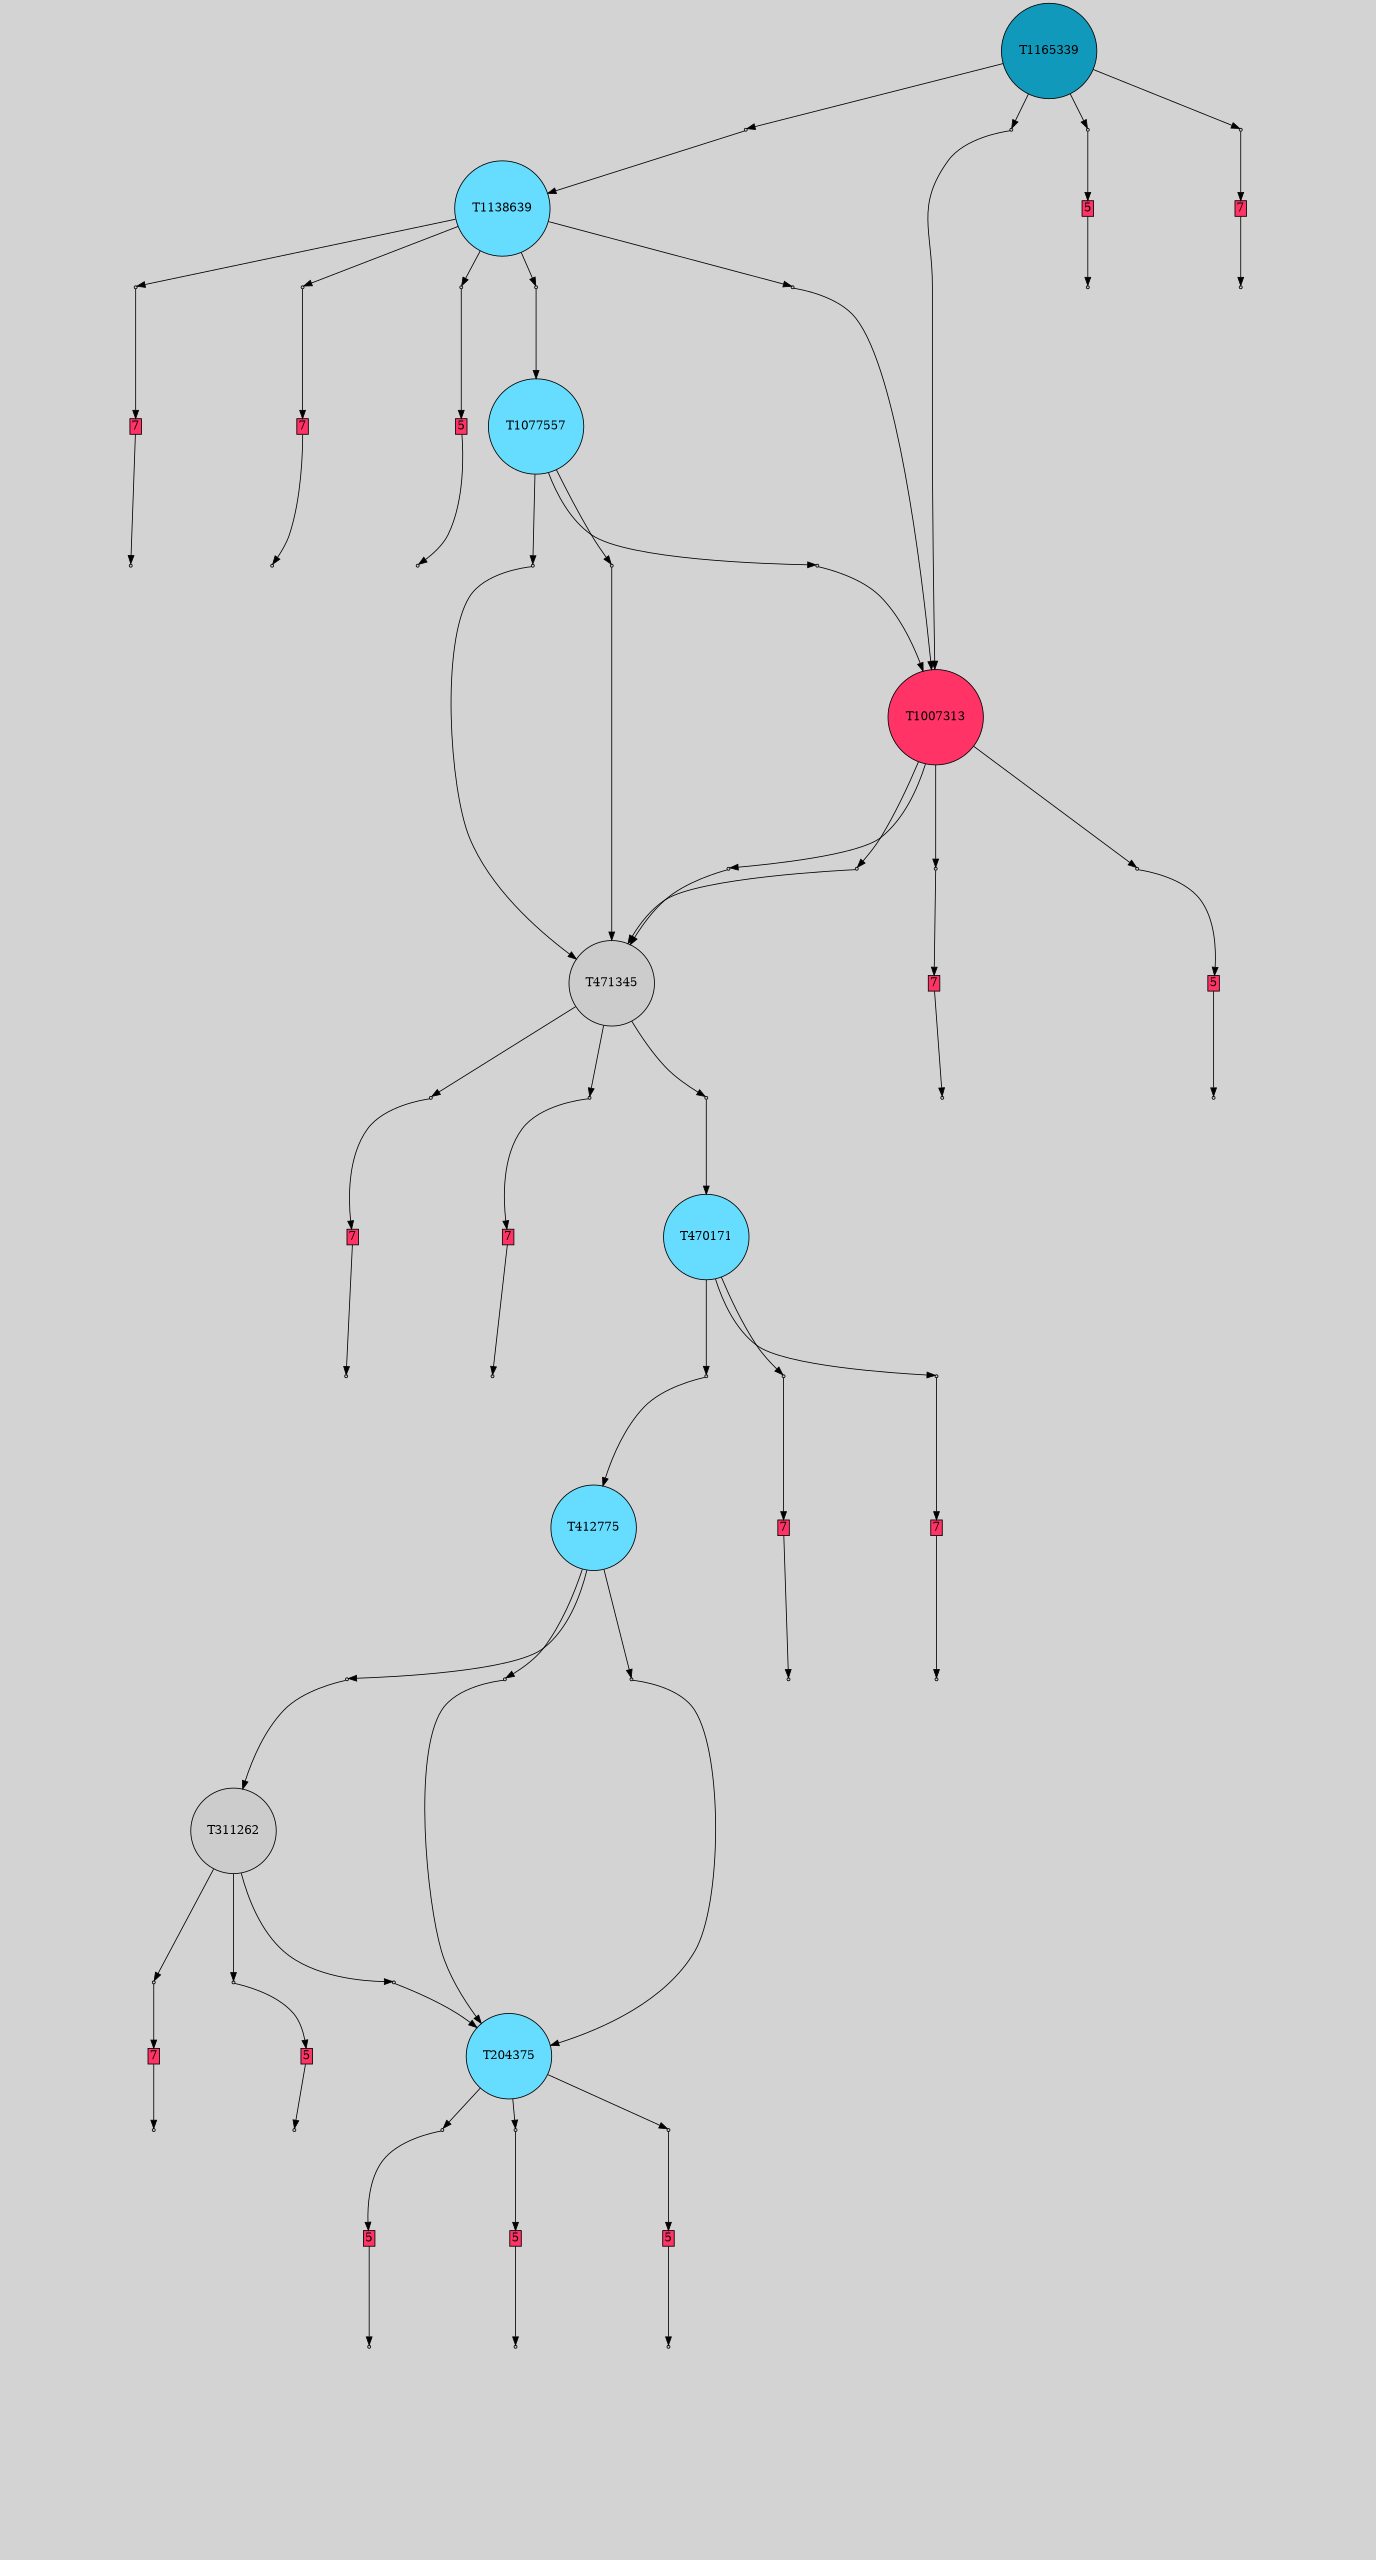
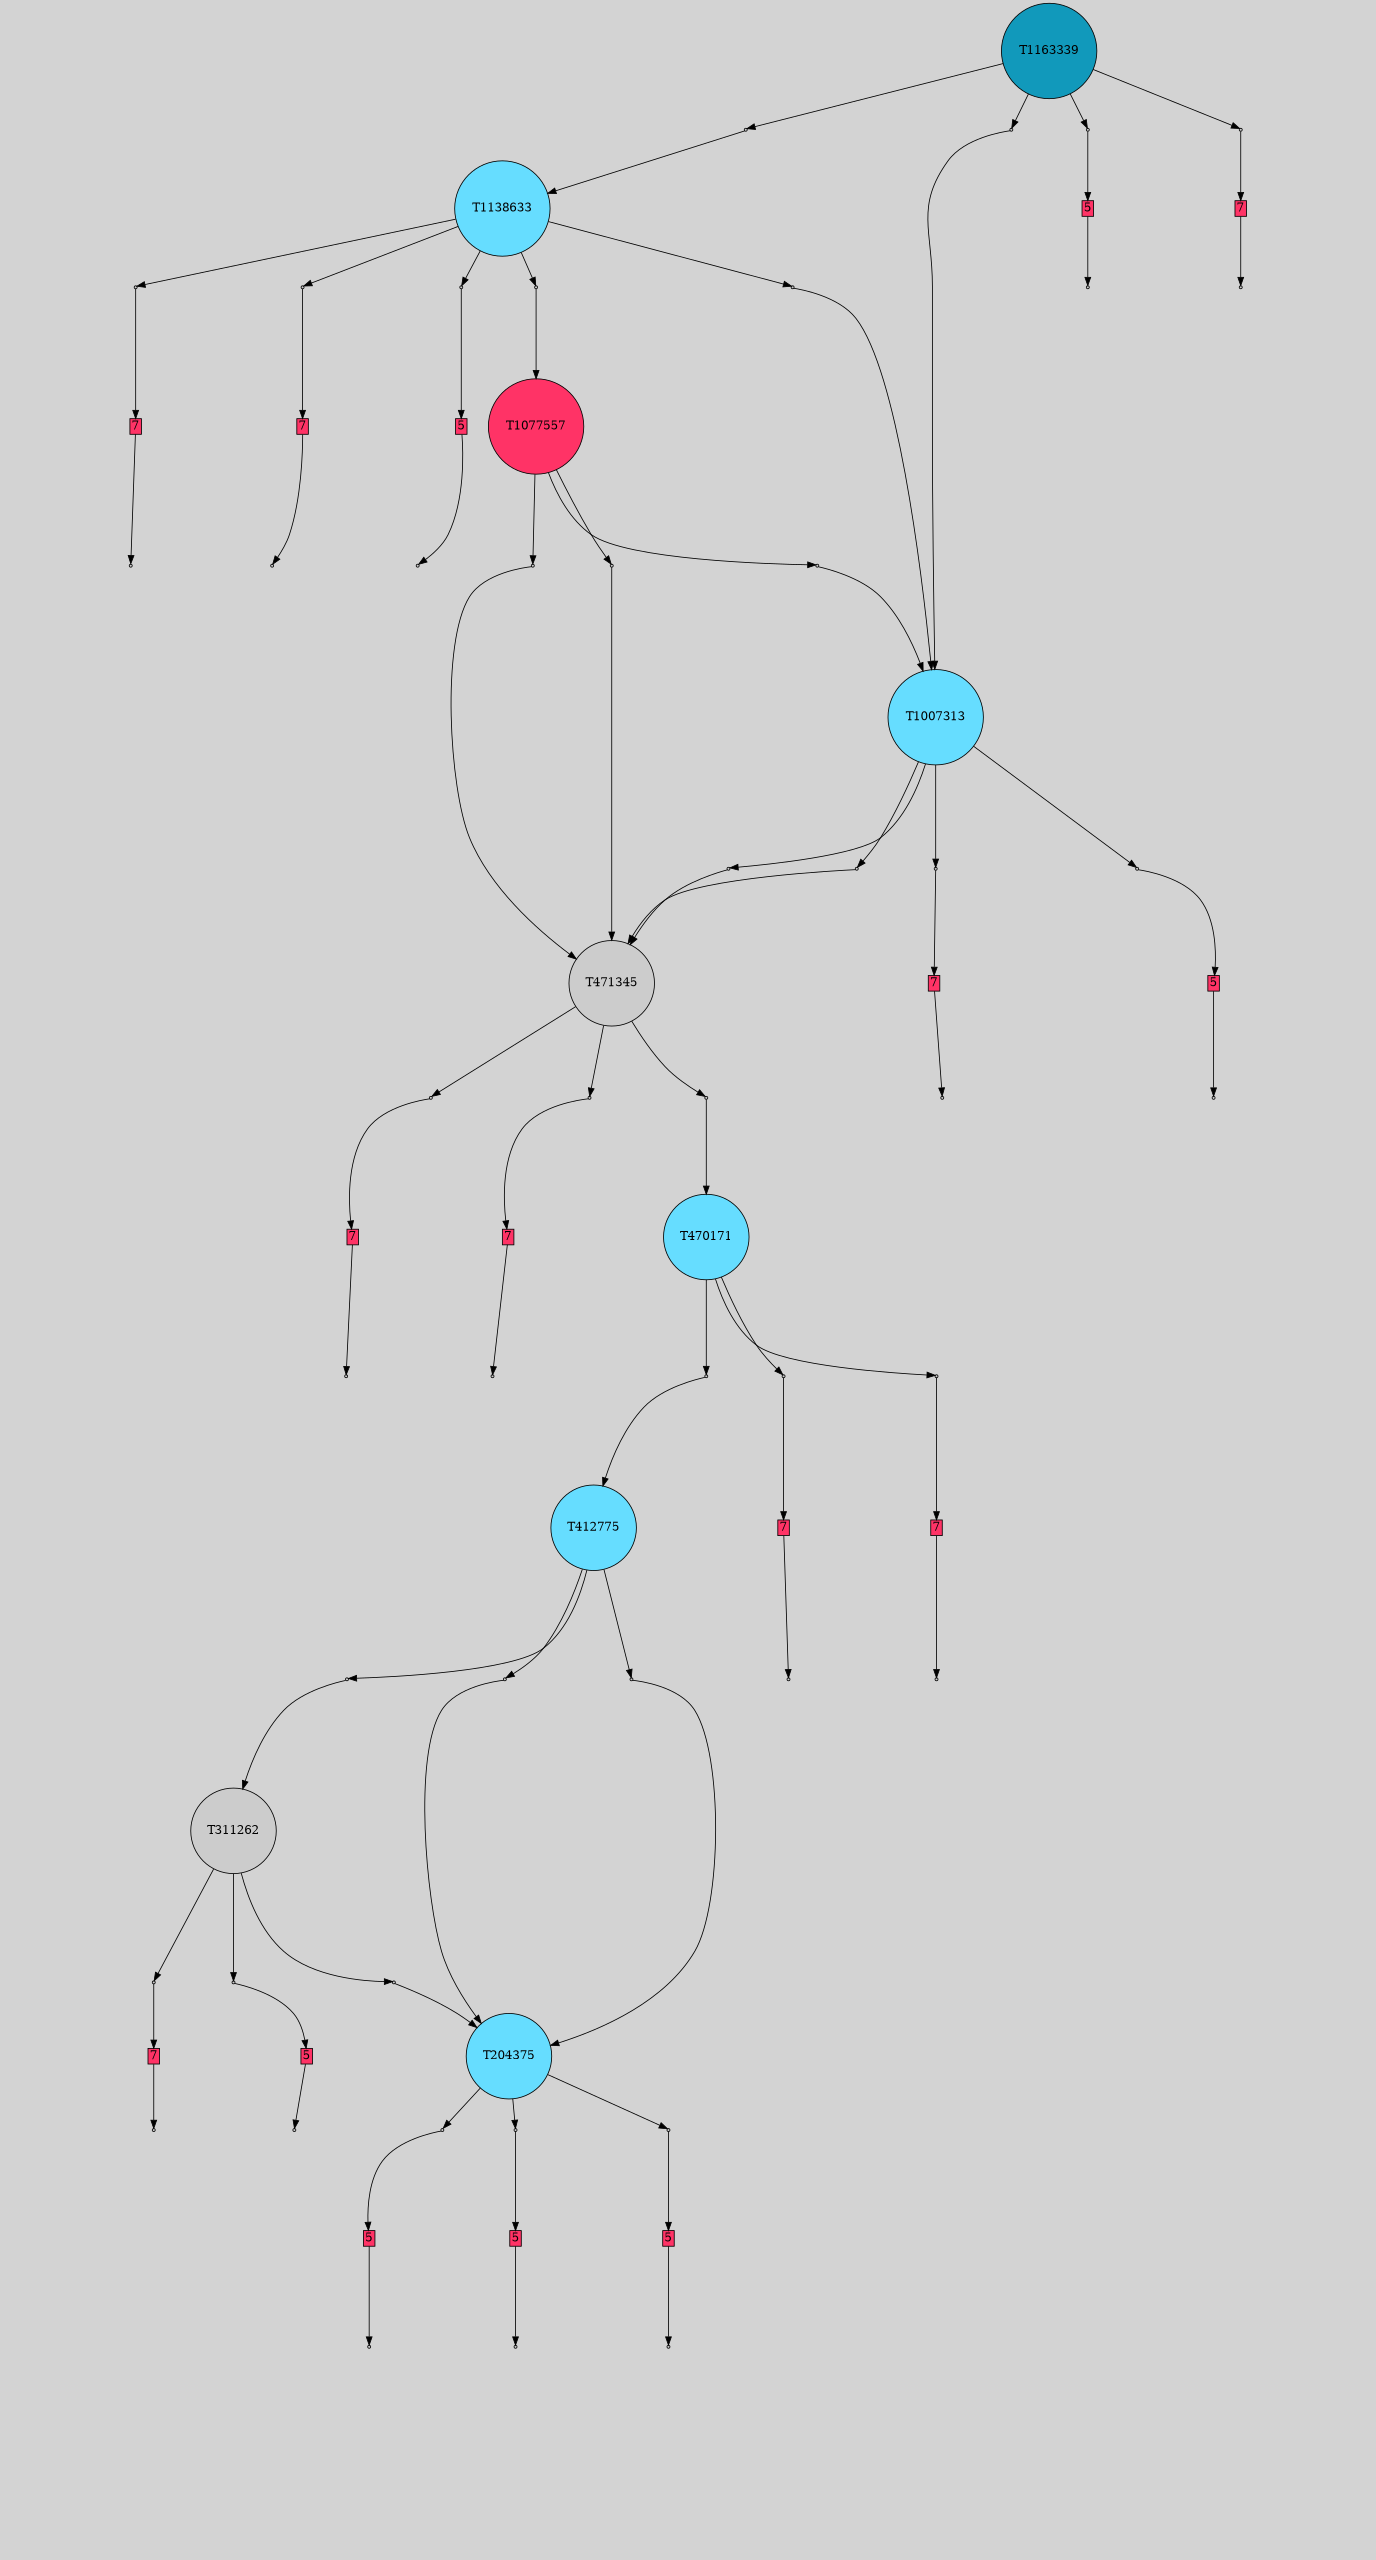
node "T1165339": label "T1165339" -> "T1163339"
node "T1138639": label "T1138639" -> "T1138633"
node "T1077557": fillcolor #66ddff -> #ff3366
node "T1007313": fillcolor #ff3366 -> #66ddff
